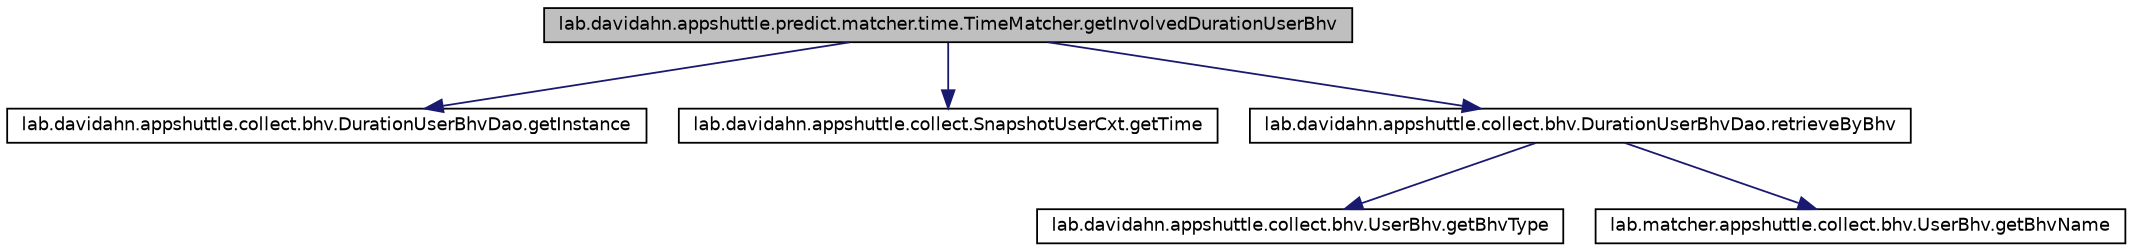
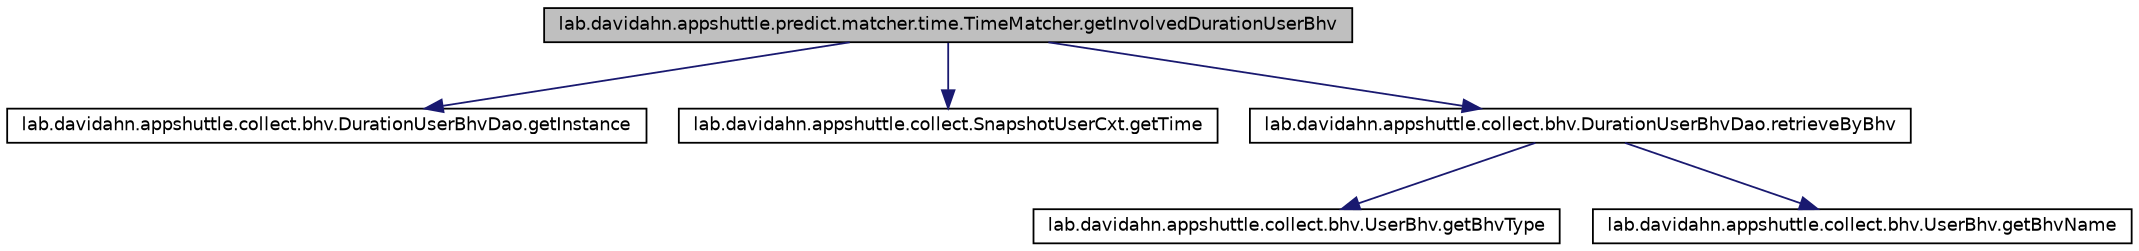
node "lab.matcher.appshuttle.collect.bhv.UserBhv.getBhvName": label "lab.matcher.appshuttle.collect.bhv.UserBhv.getBhvName" -> "lab.davidahn.appshuttle.collect.bhv.UserBhv.getBhvName"
